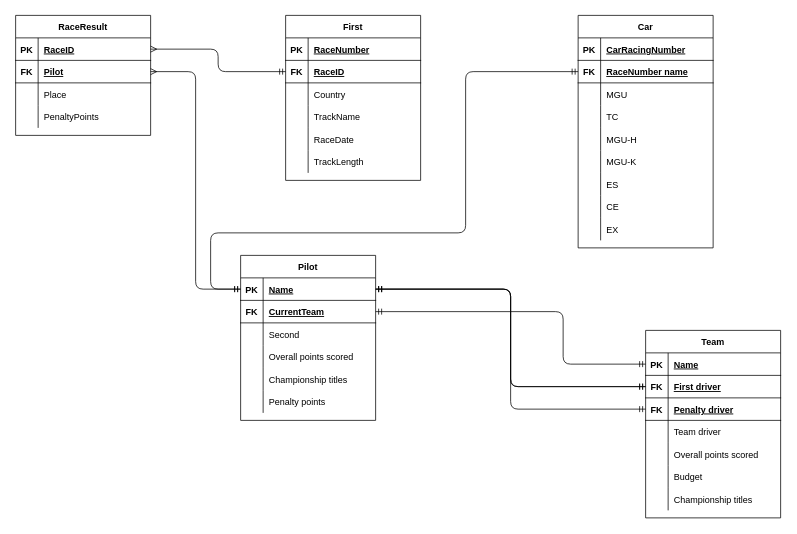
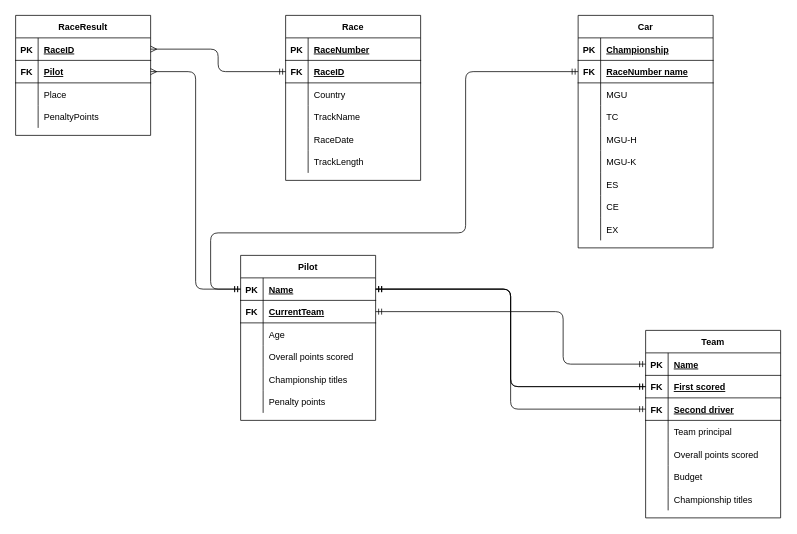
node "First": label "First" -> "Race"
node "CarRacingNumber": label "CarRacingNumber" -> "Championship"
node "Second": label "Second" -> "Age"
node "First driver": label "First driver" -> "First scored"
node "Penalty driver": label "Penalty driver" -> "Second driver"
node "Team driver": label "Team driver" -> "Team principal"
